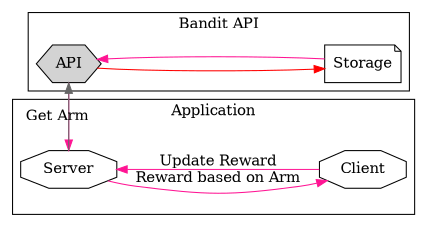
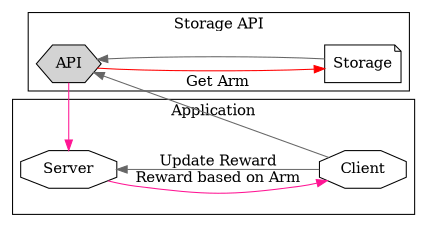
cluster "Bandit API": label "Bandit API" -> "Storage API"
edge "Storage" -> "API": color deeppink -> gray40
edge "Server" -> "API": now "Client" -> "API"
edge "Client" -> "Server": color deeppink -> gray40
